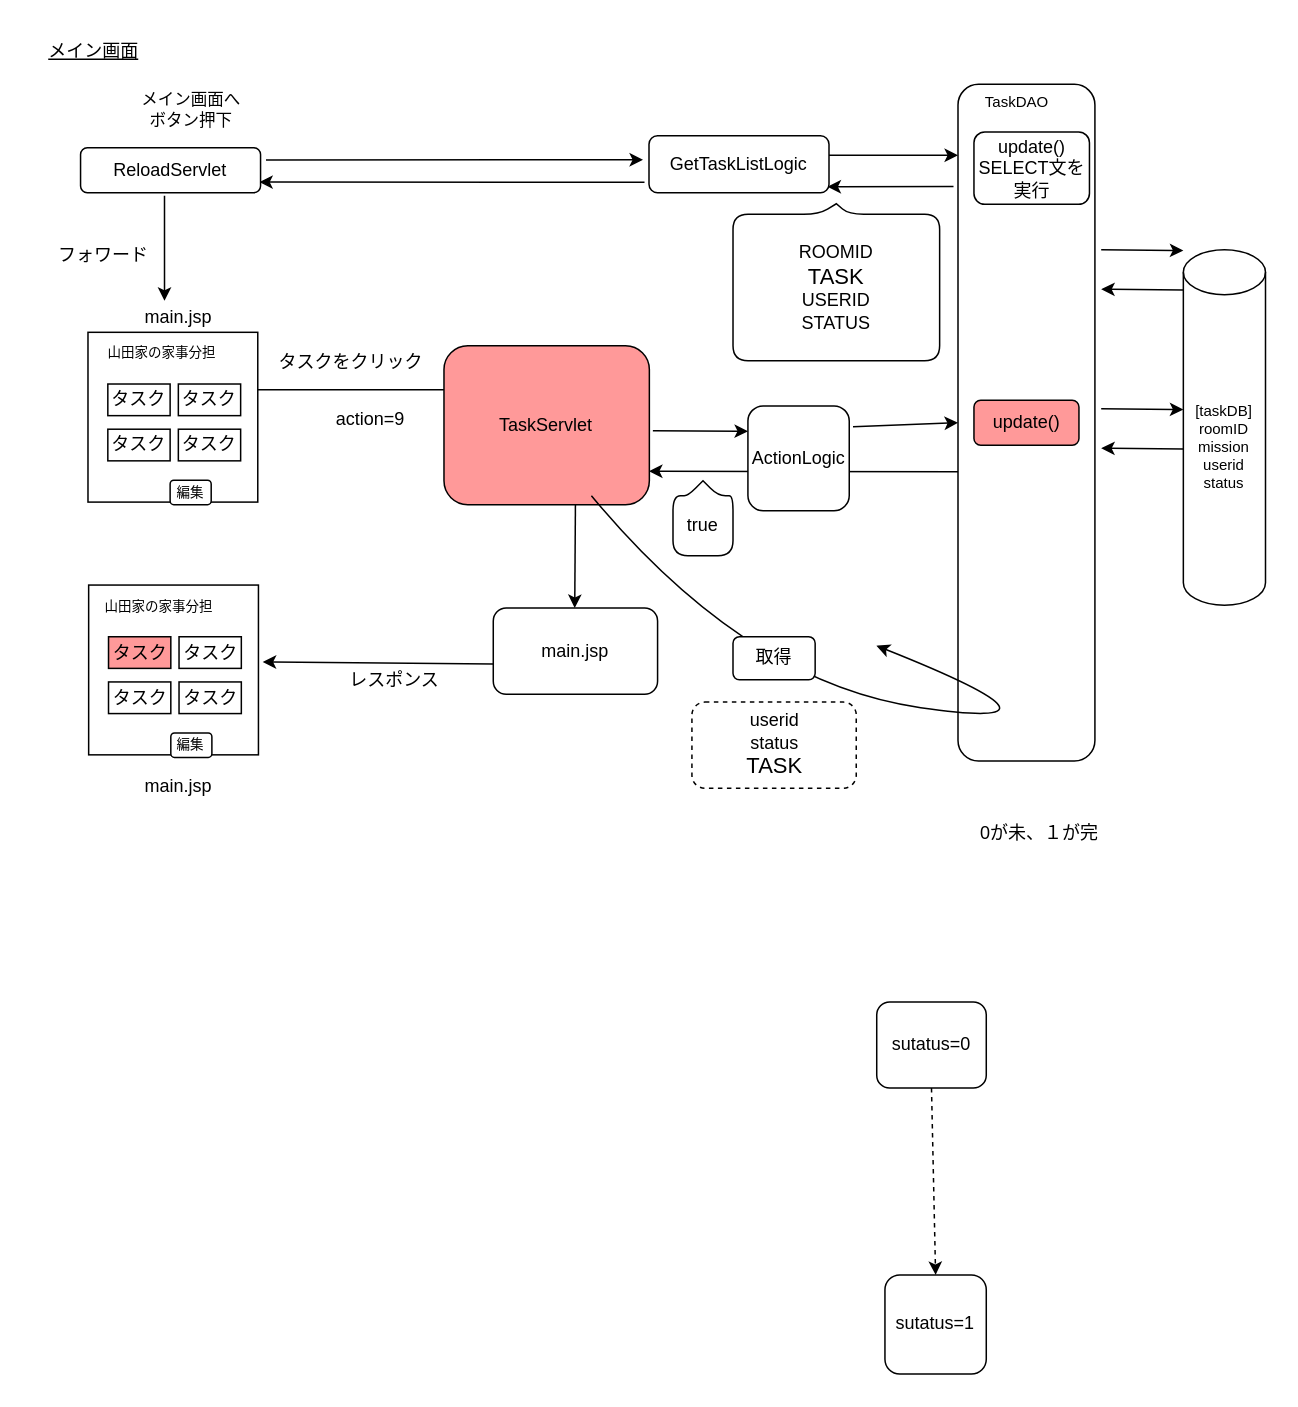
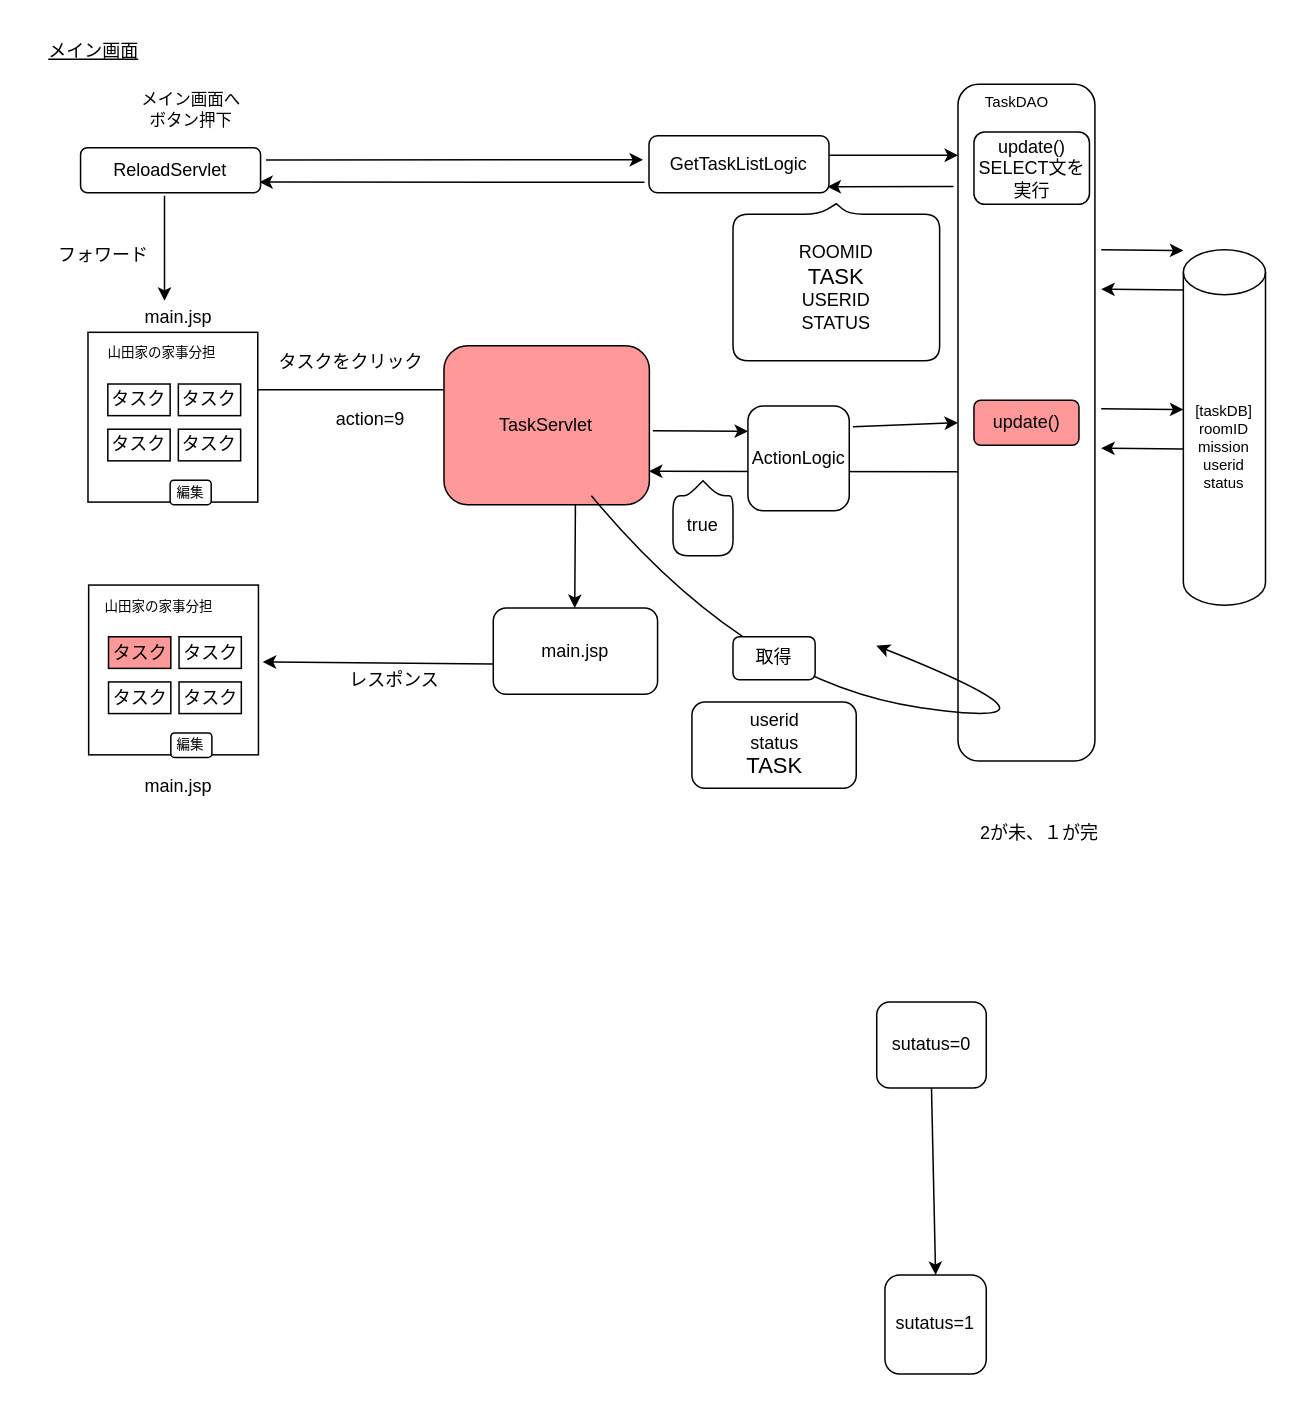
node "useridstatus TASK": style dashed -> solid
node "0が未、１が完": label "0が未、１が完" -> "2が未、１が完"
edge "sutatus=0" -> "sutatus=1": style dashed -> solid
